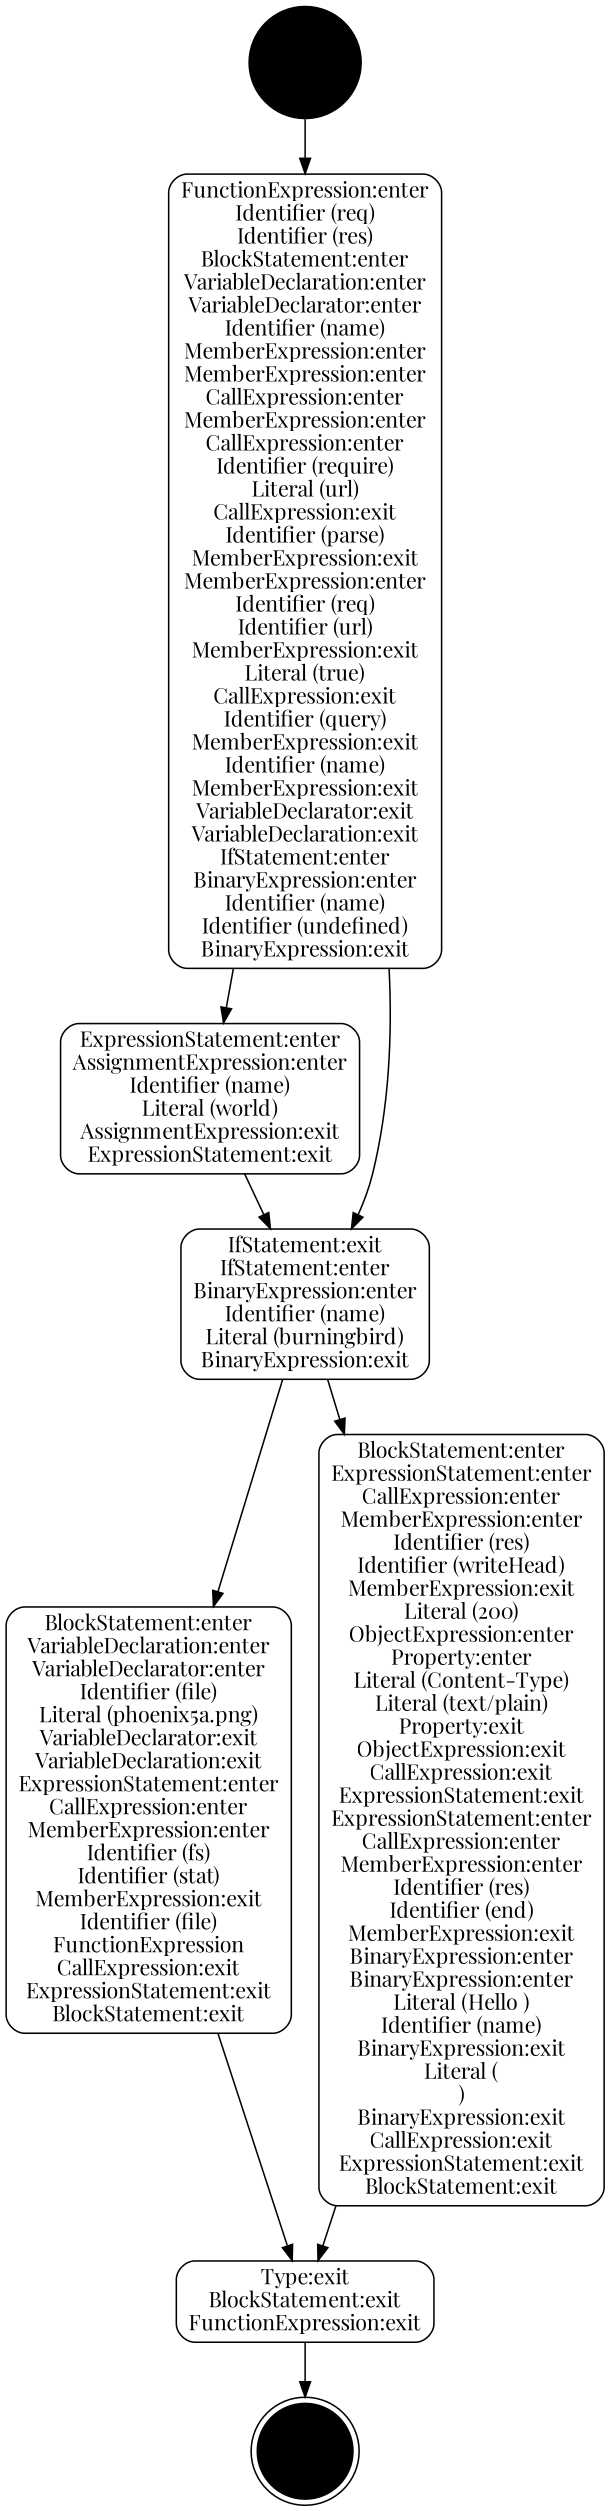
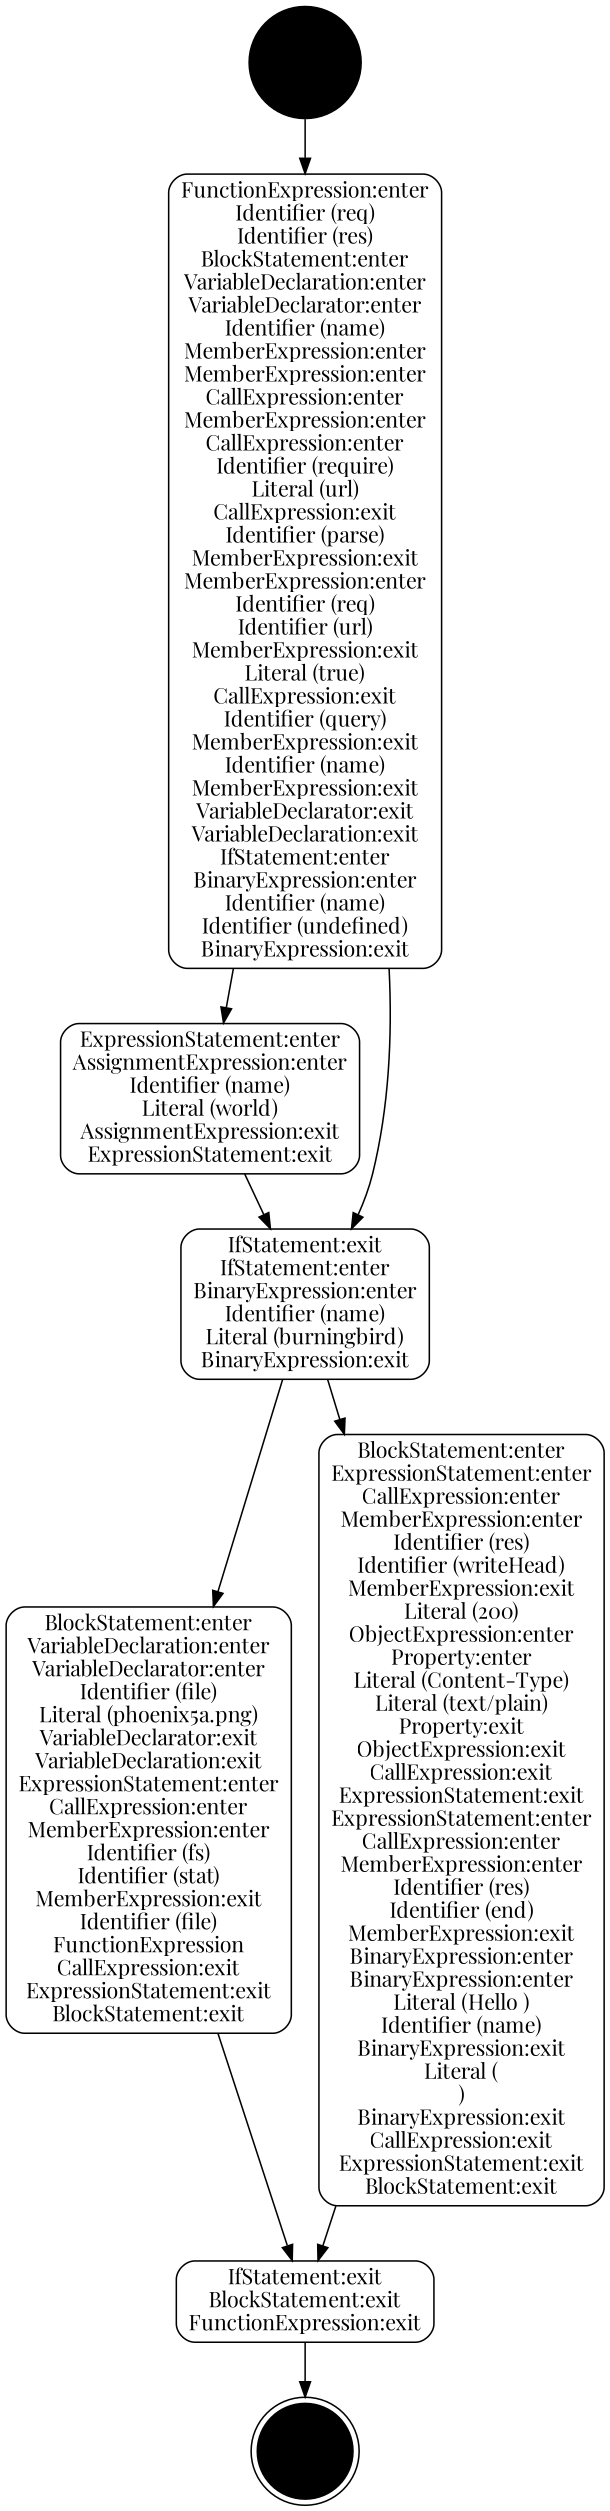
node "Type:exit BlockStatement:exit FunctionExpression:exit": label "Type:exit BlockStatement:exit FunctionExpression:exit" -> "IfStatement:exit BlockStatement:exit FunctionExpression:exit"
